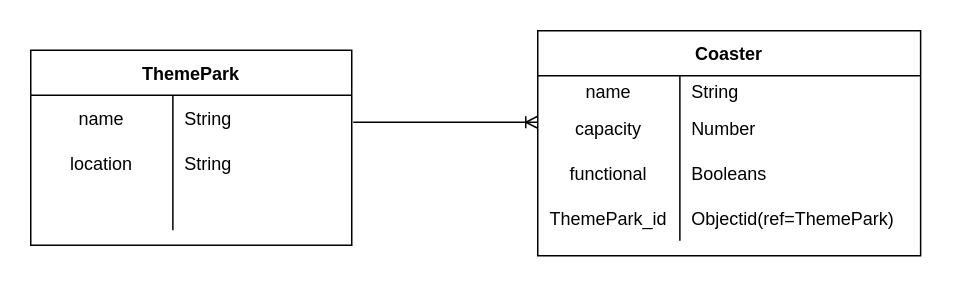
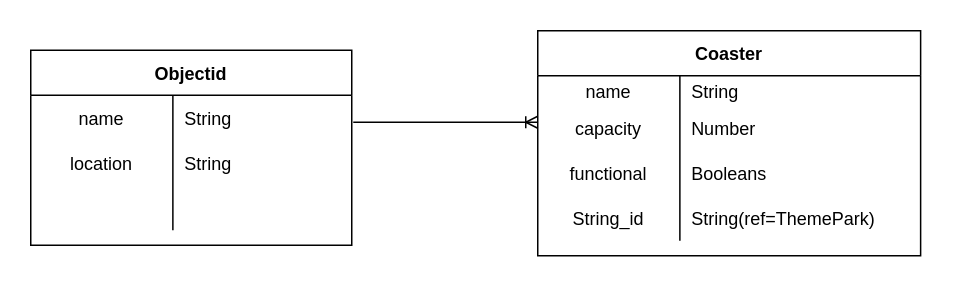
node "ThemePark": label "ThemePark" -> "Objectid"
node "ThemePark_id": label "ThemePark_id" -> "String_id"
node "Objectid(ref=ThemePark)": label "Objectid(ref=ThemePark)" -> "String(ref=ThemePark)"
